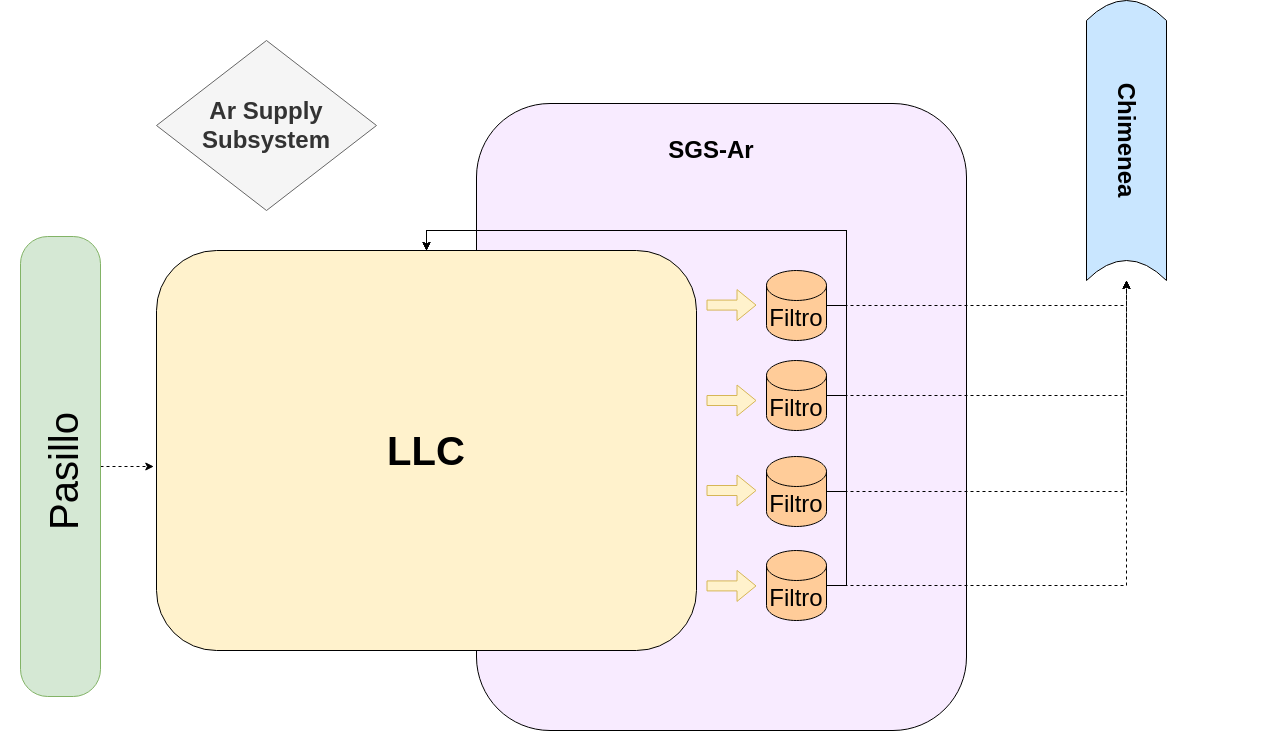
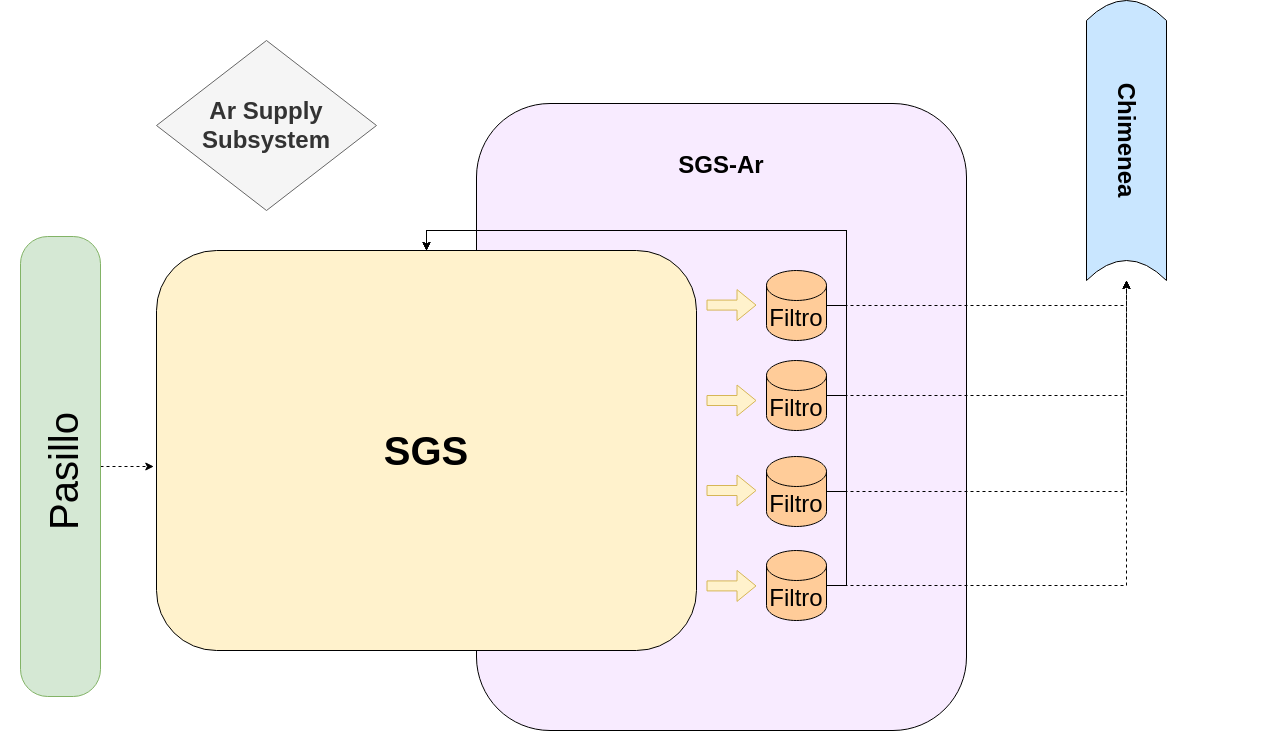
node "SGS-Ar": moved (712, 151) -> (722, 166)
node "LLC": label "LLC" -> "SGS"
